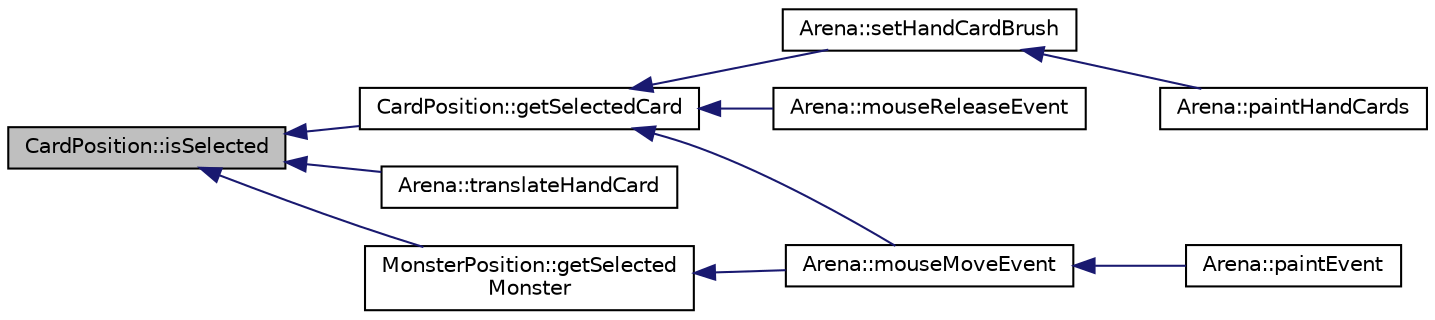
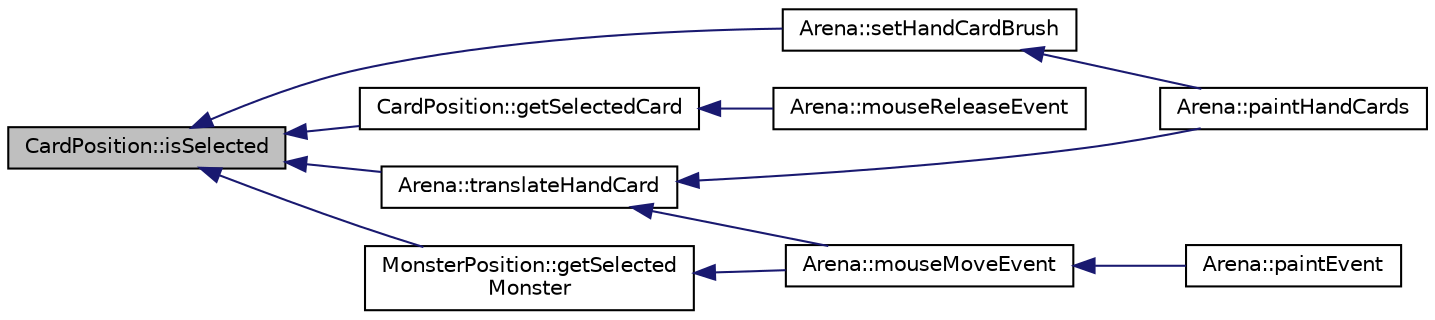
edge "Arena::setHandCardBrush" -> "CardPosition::getSelectedCard": now "Arena::setHandCardBrush" -> "CardPosition::isSelected"
edge "Arena::paintHandCards" -> "Arena::translateHandCard": added
edge "Arena::mouseMoveEvent" -> "CardPosition::getSelectedCard": now "Arena::mouseMoveEvent" -> "Arena::translateHandCard"
